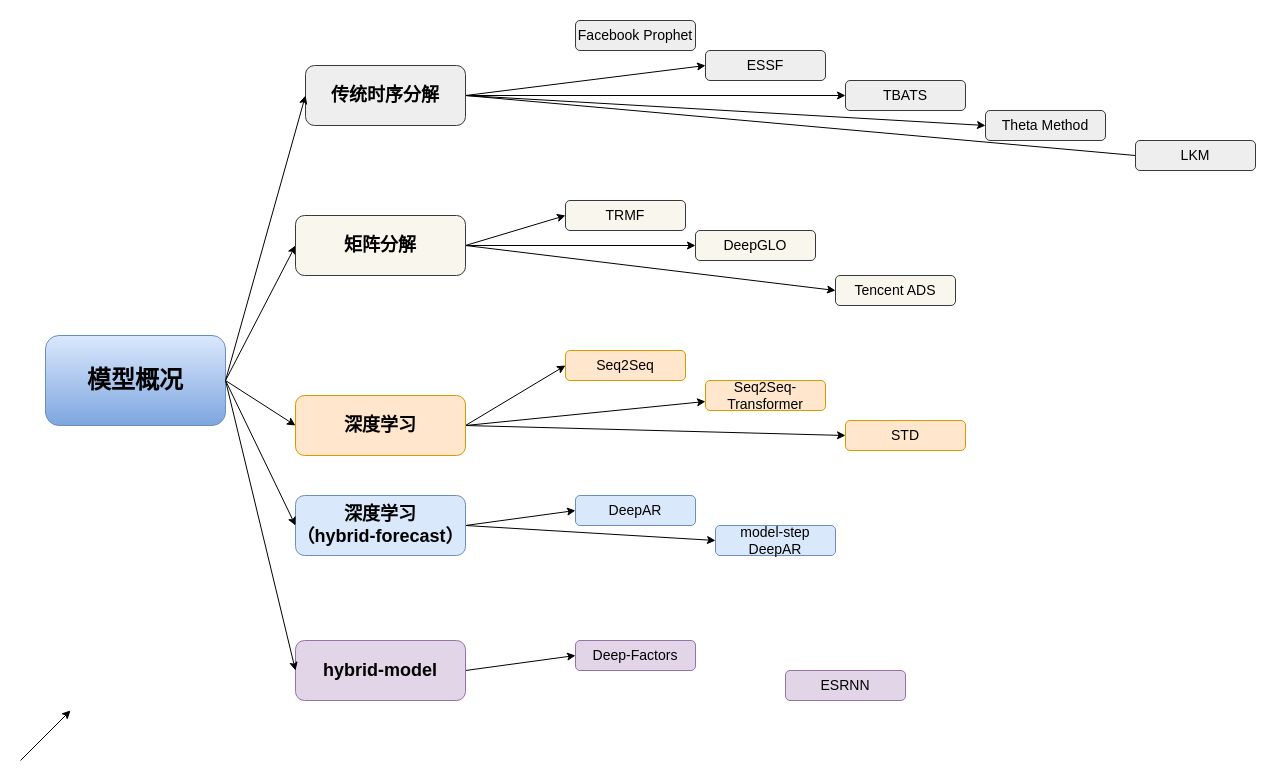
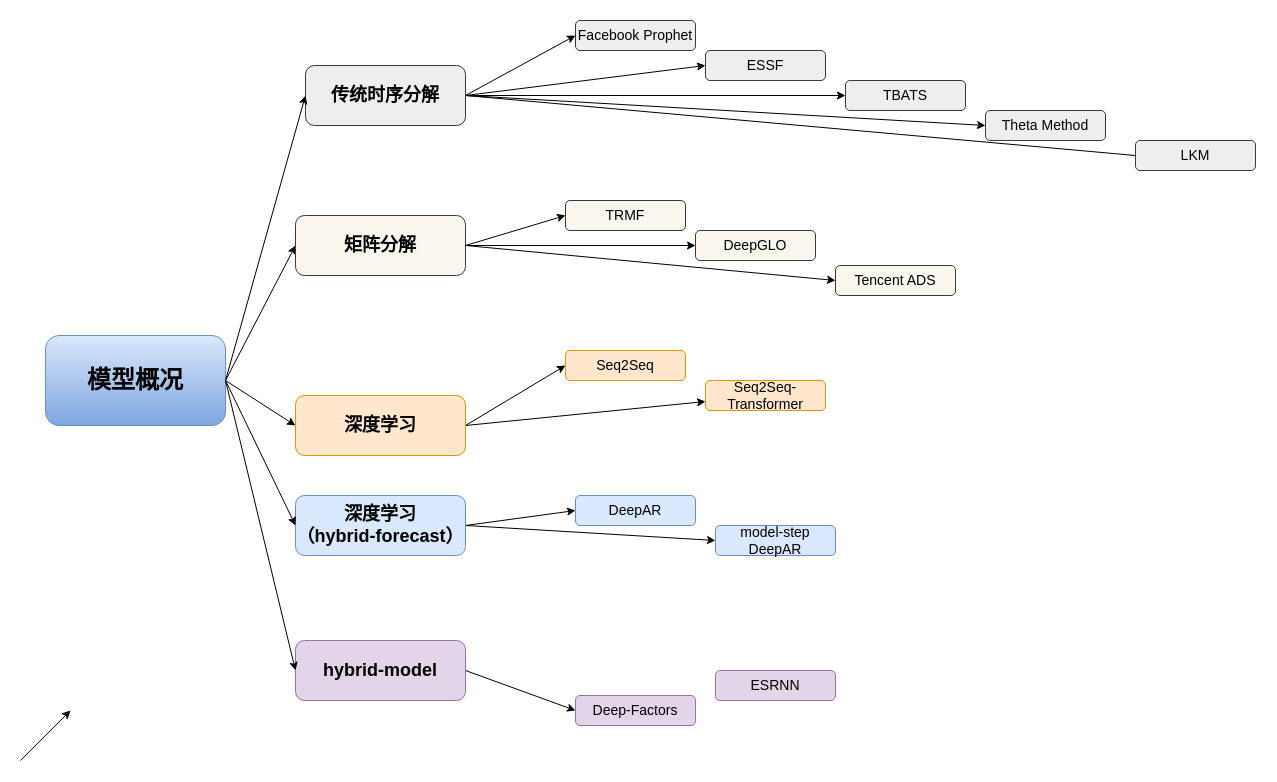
edge "传统时序分解" -> "Facebook Prophet": added
node "Tencent ADS": moved (896, 291) -> (896, 281)
edge "深度学习" -> "STD": removed
node "STD": removed
node "Deep-Factors": moved (636, 656) -> (636, 711)
node "ESRNN": moved (846, 686) -> (776, 686)
